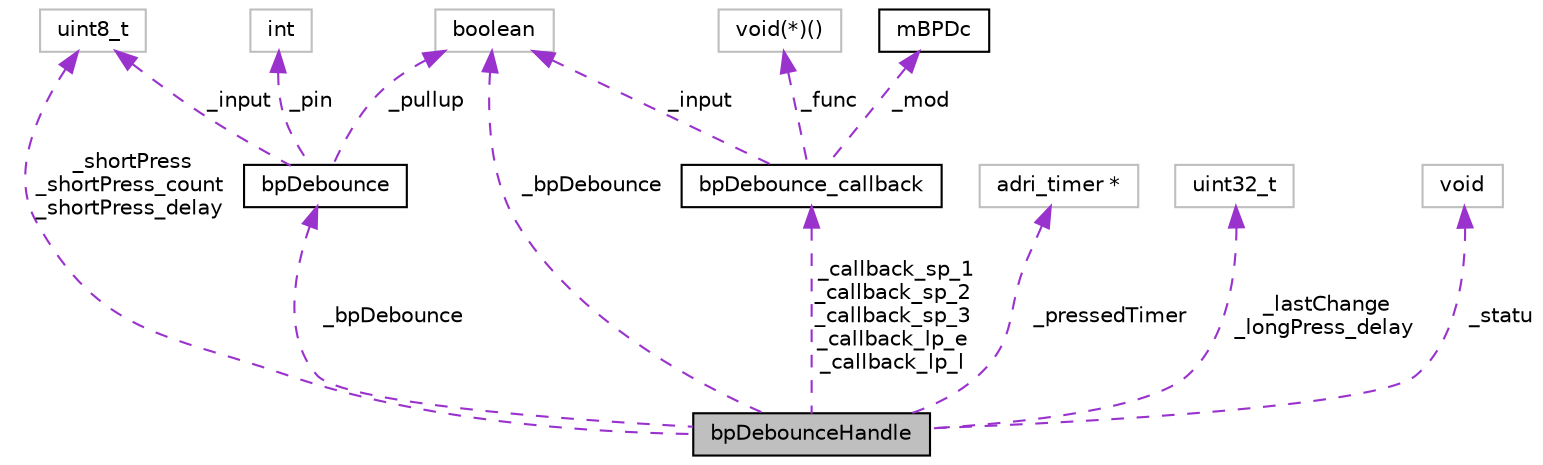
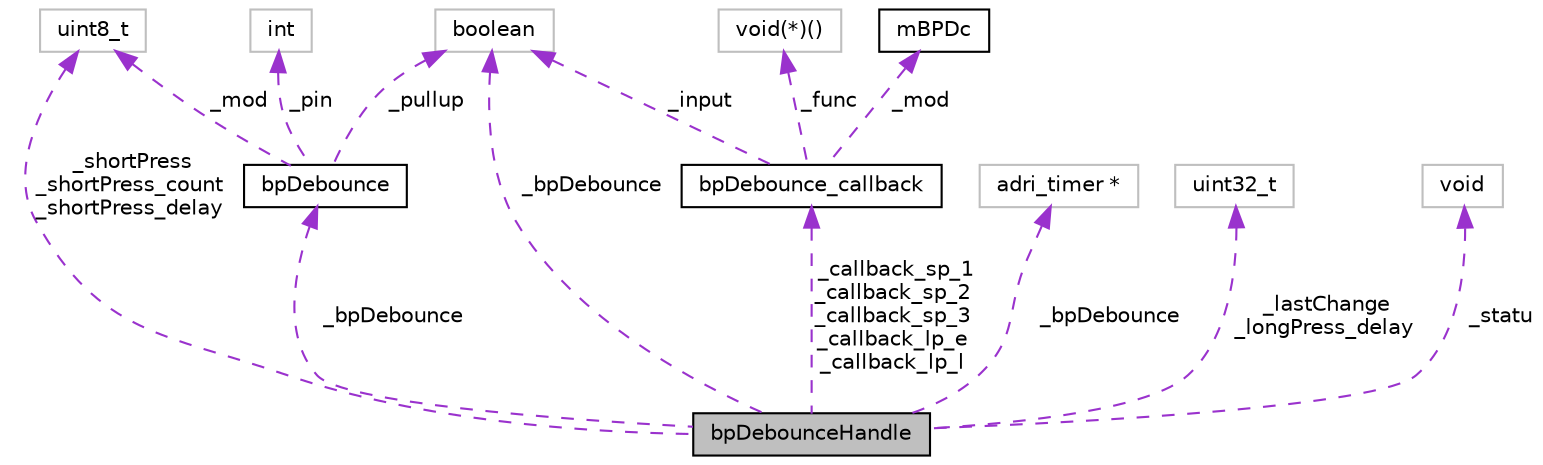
edge "bpDebounce" -> "uint8_t": label " _input" -> " _mod"
edge "bpDebounceHandle" -> "adri_timer *": label " _pressedTimer" -> " _bpDebounce"
